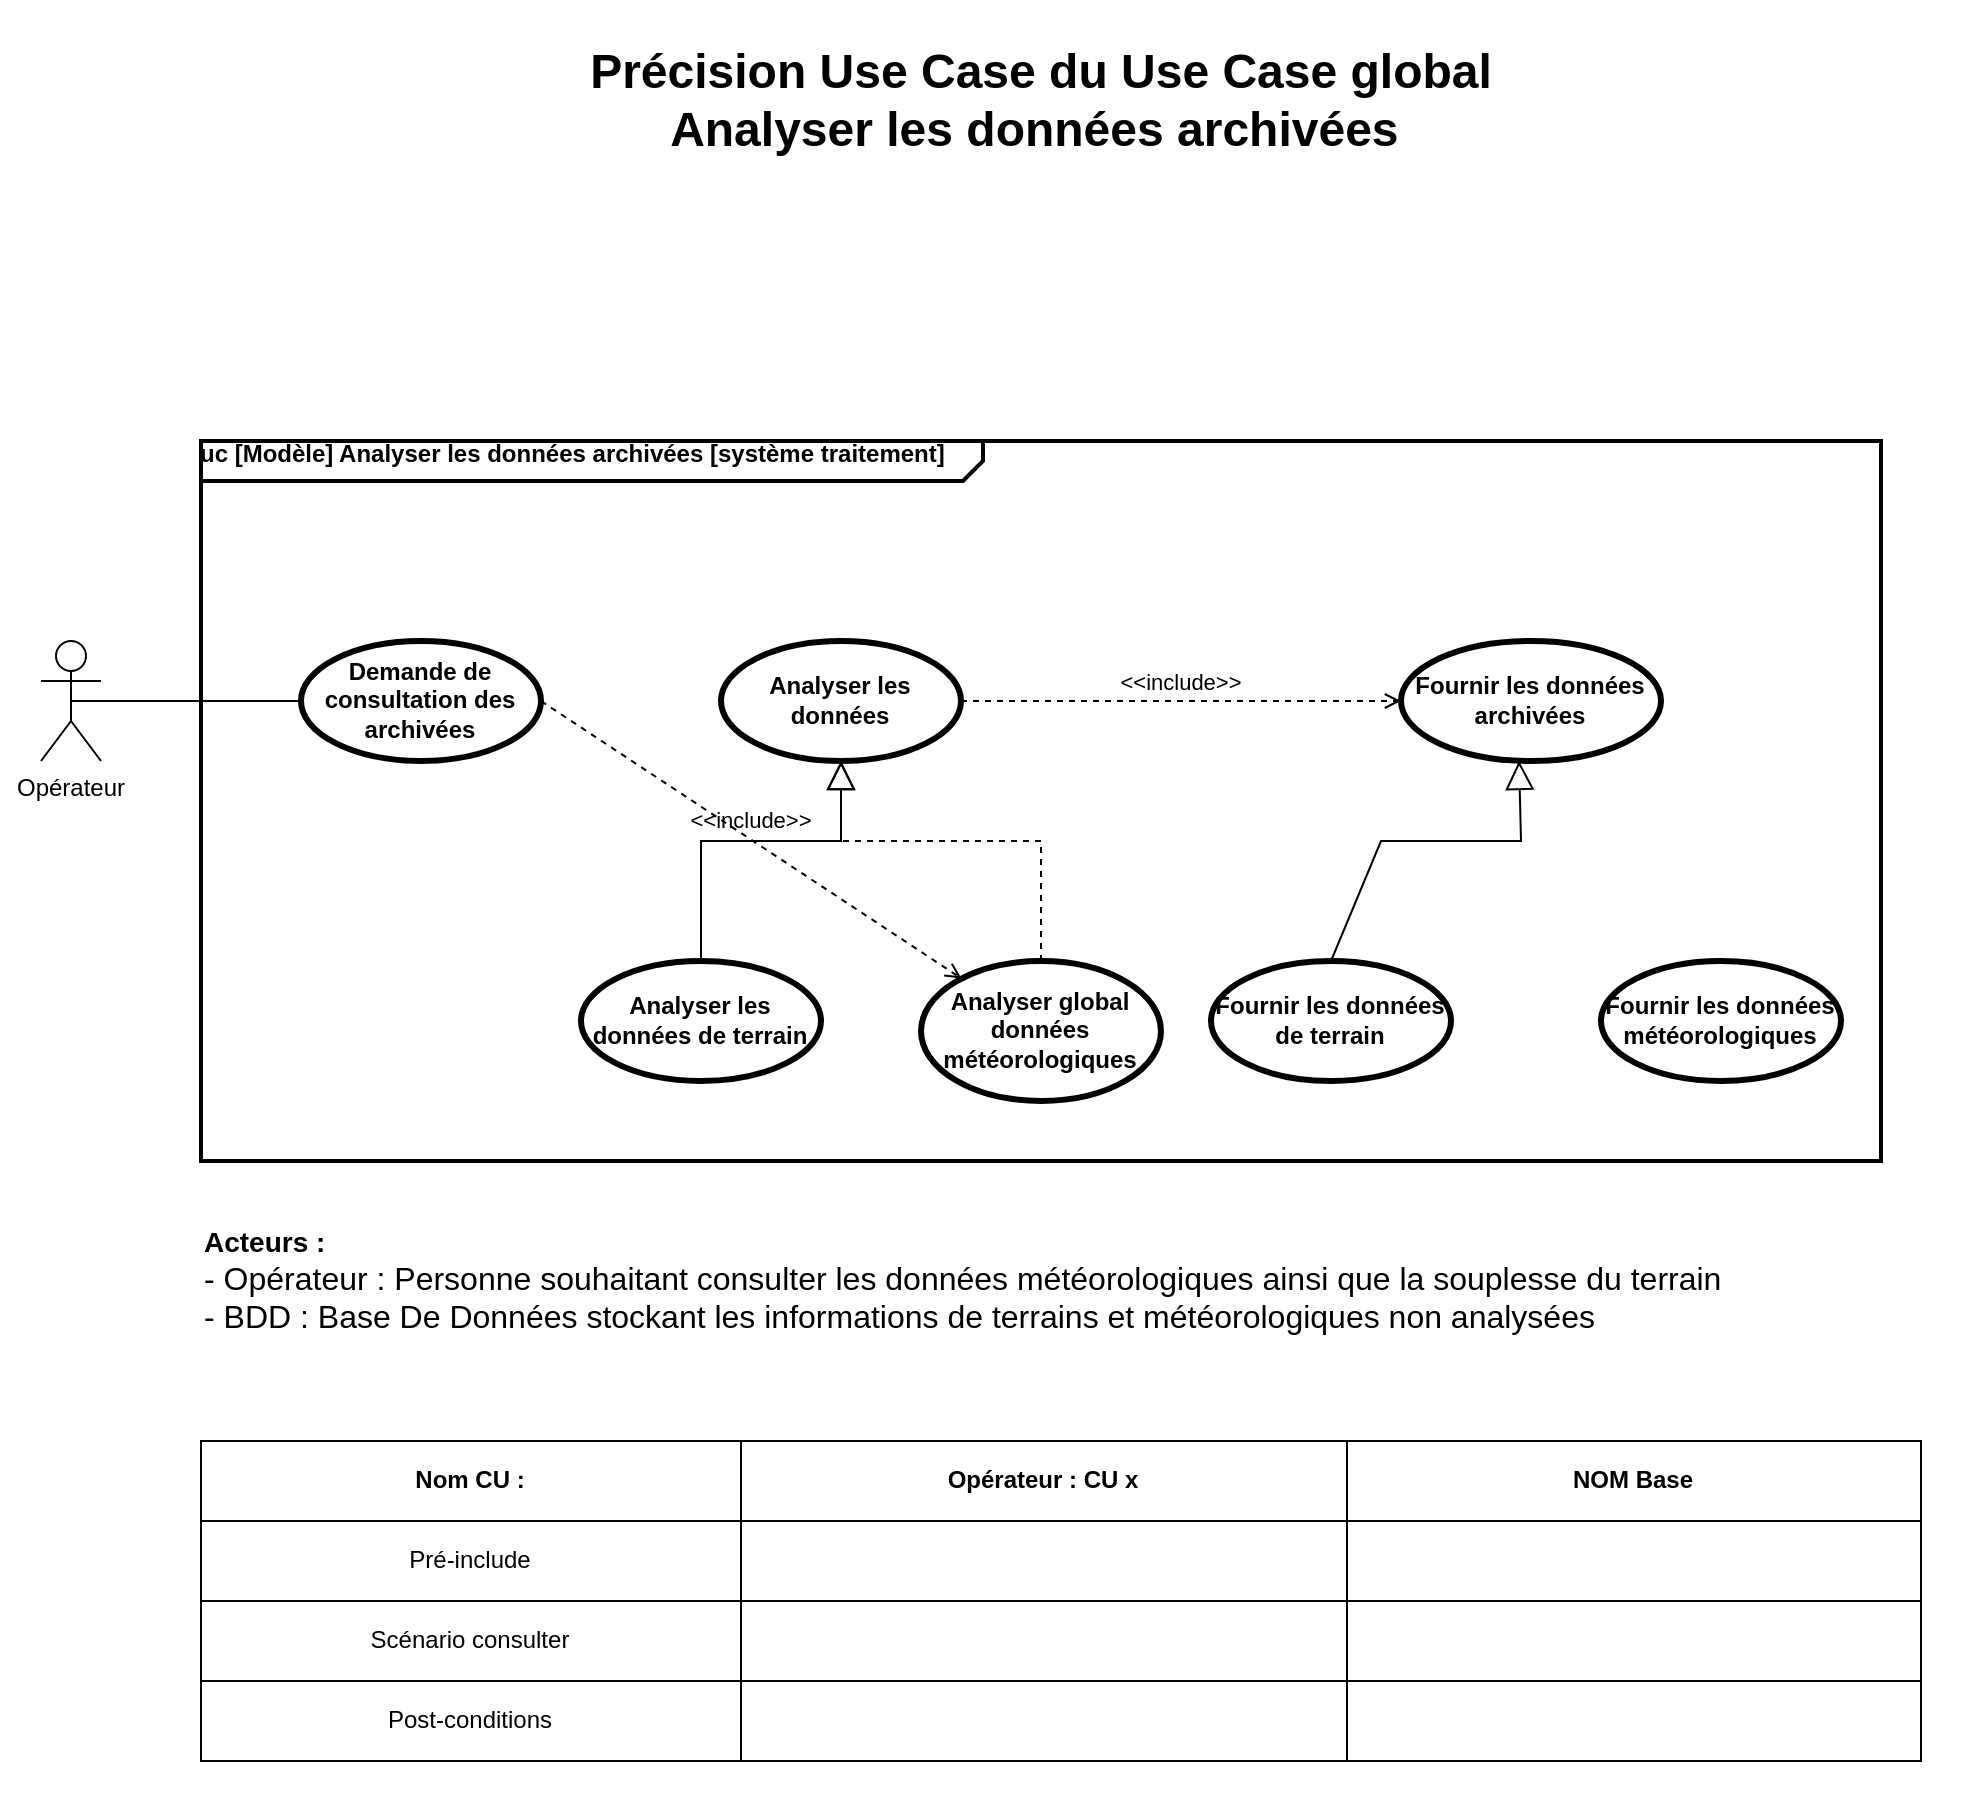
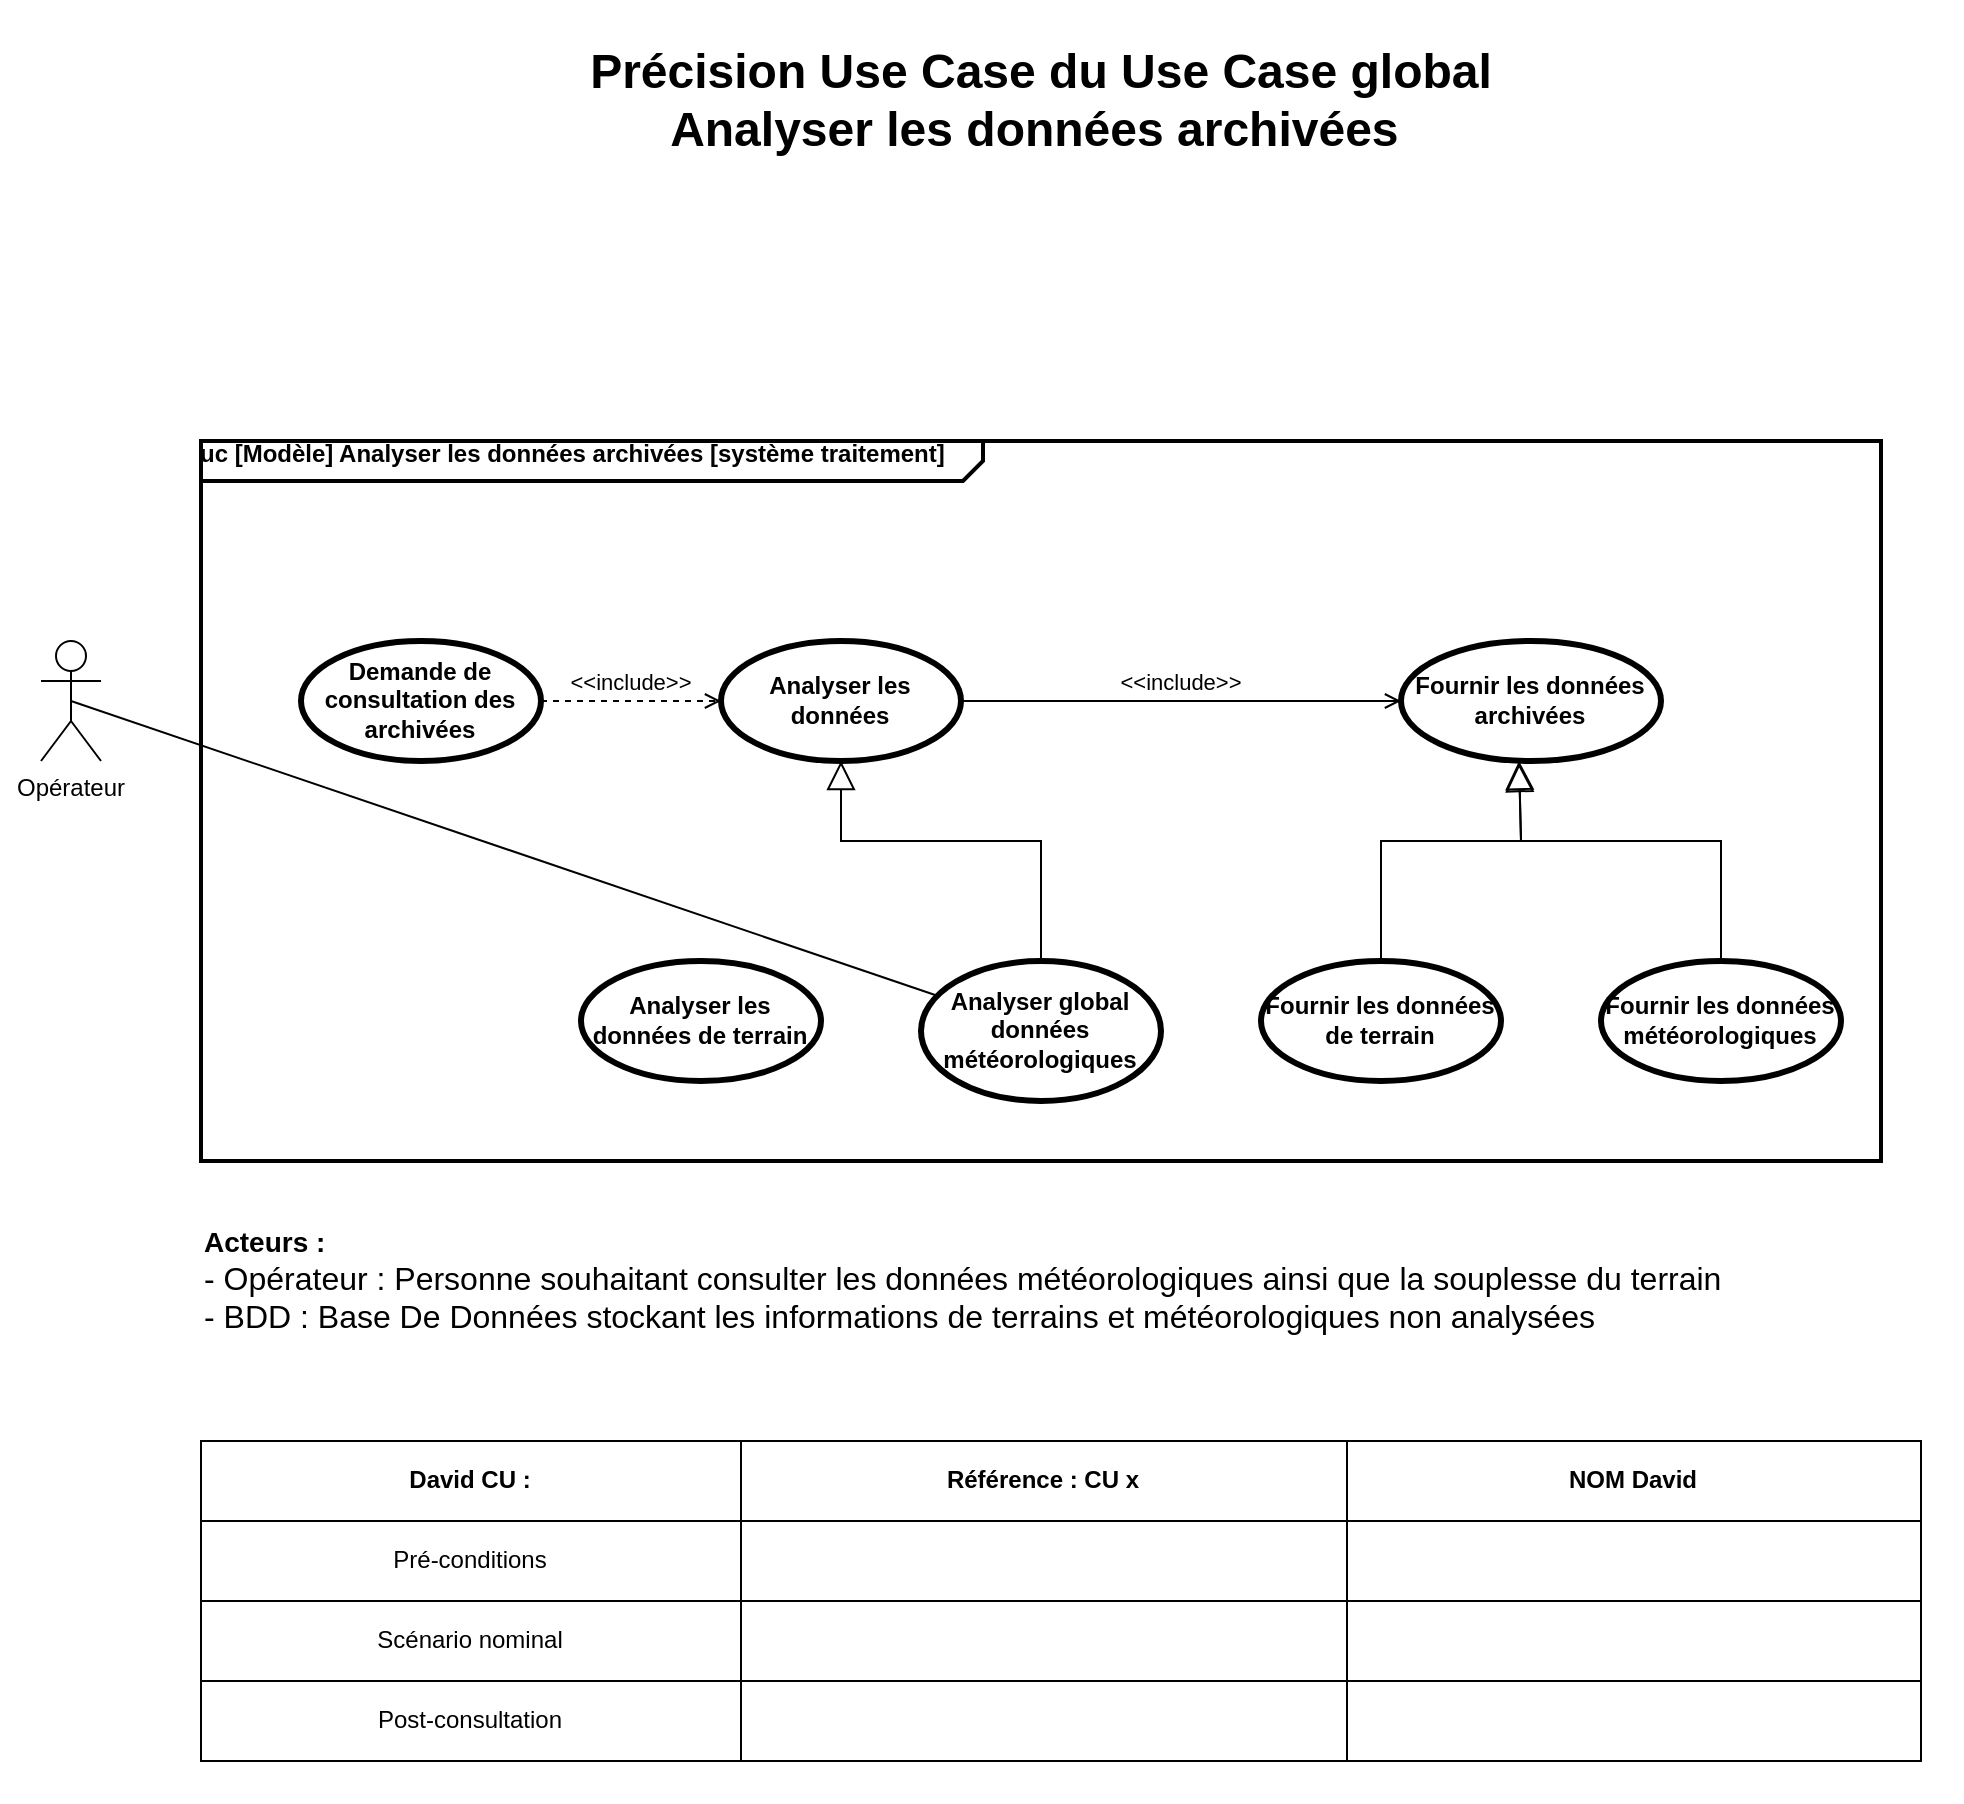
edge "Opérateur" -- "Demande de consultation des archivées": now "Opérateur" -- "Analyser global données météorologiques"
edge "Analyser les données" -> "Fournir les données archivées": style dashed -> solid
edge "Demande de consultation des archivées" -> "Analyser global données météorologiques": now "Demande de consultation des archivées" -> "Analyser les données"
edge "Analyser global données météorologiques" -> "Analyser les données": style dashed -> solid
edge "Fournir les données météorologiques" -> "Fournir les données archivées": added
edge "Analyser les données de terrain" -> "Analyser les données": removed
node "Fournir les données de terrain": moved (1331, 1021) -> (1381, 1021)
node "Nom CU :": label "Nom CU :" -> "David CU :"
node "Opérateur : CU x": label "Opérateur : CU x" -> "Référence : CU x"
node "NOM Base": label "NOM Base" -> "NOM David"
node "Pré-include": label "Pré-include" -> "Pré-conditions"
node "Scénario consulter": label "Scénario consulter" -> "Scénario nominal"
node "Post-conditions": label "Post-conditions" -> "Post-consultation"
